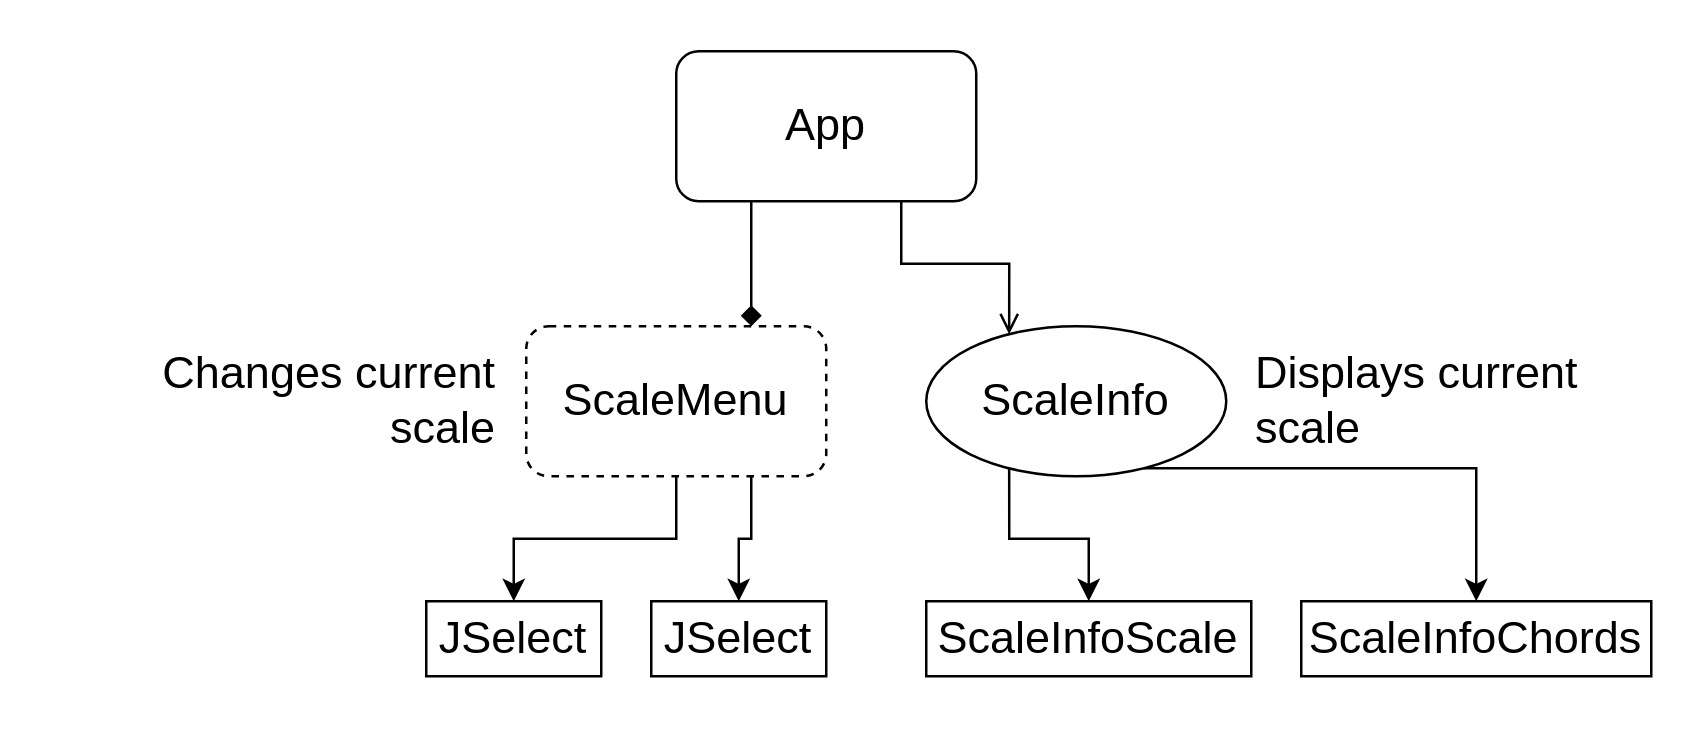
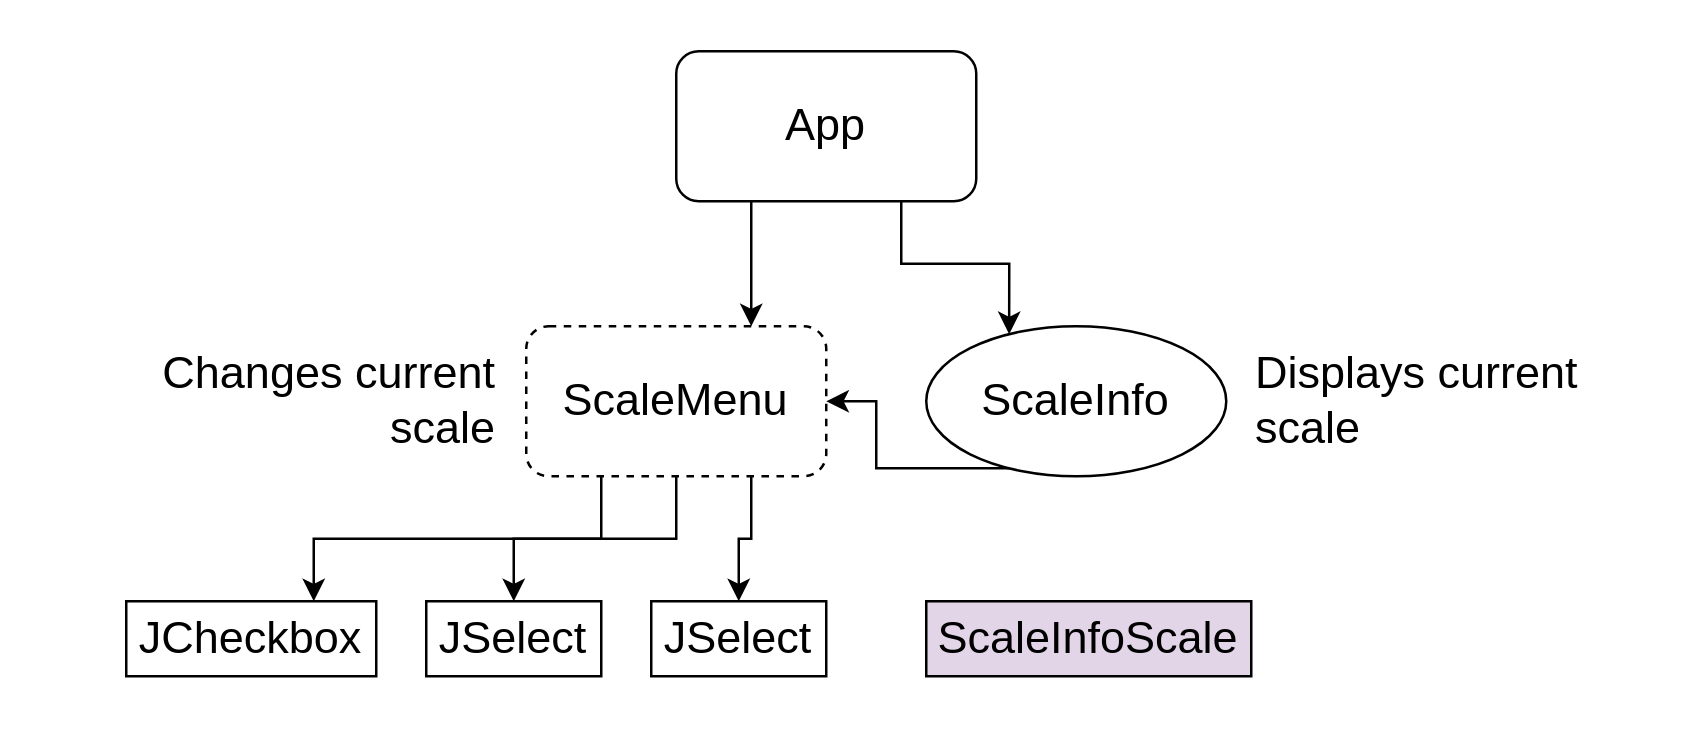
edge "App" -> "ScaleMenu": arrowhead diamond -> classic
edge "App" -> "ScaleInfo": arrowhead open -> classic
edge "ScaleInfo" -> "ScaleInfoChords": removed
edge "ScaleMenu" -> "JCheckbox": added
edge "ScaleInfo" -> "ScaleInfoScale": now "ScaleInfo" -> "ScaleMenu"
node "JCheckbox": added
node "ScaleInfoScale": fillcolor #ffffff -> #e1d5e7
node "ScaleInfoChords": removed
